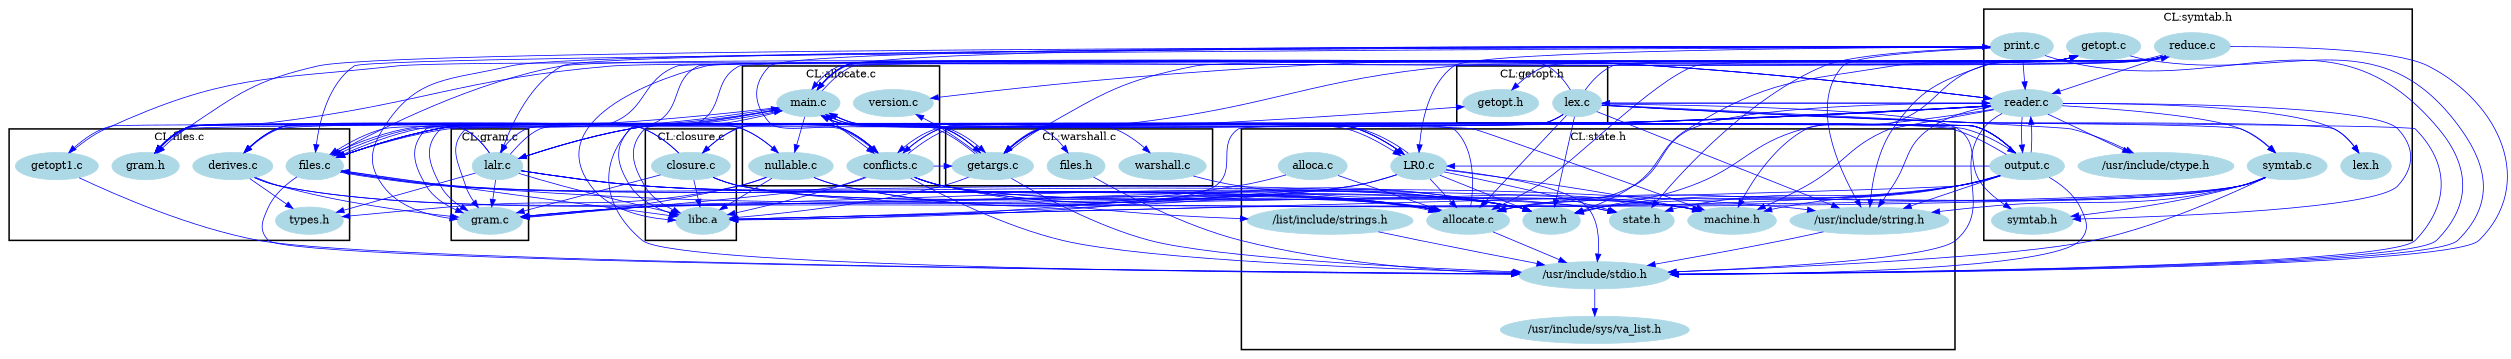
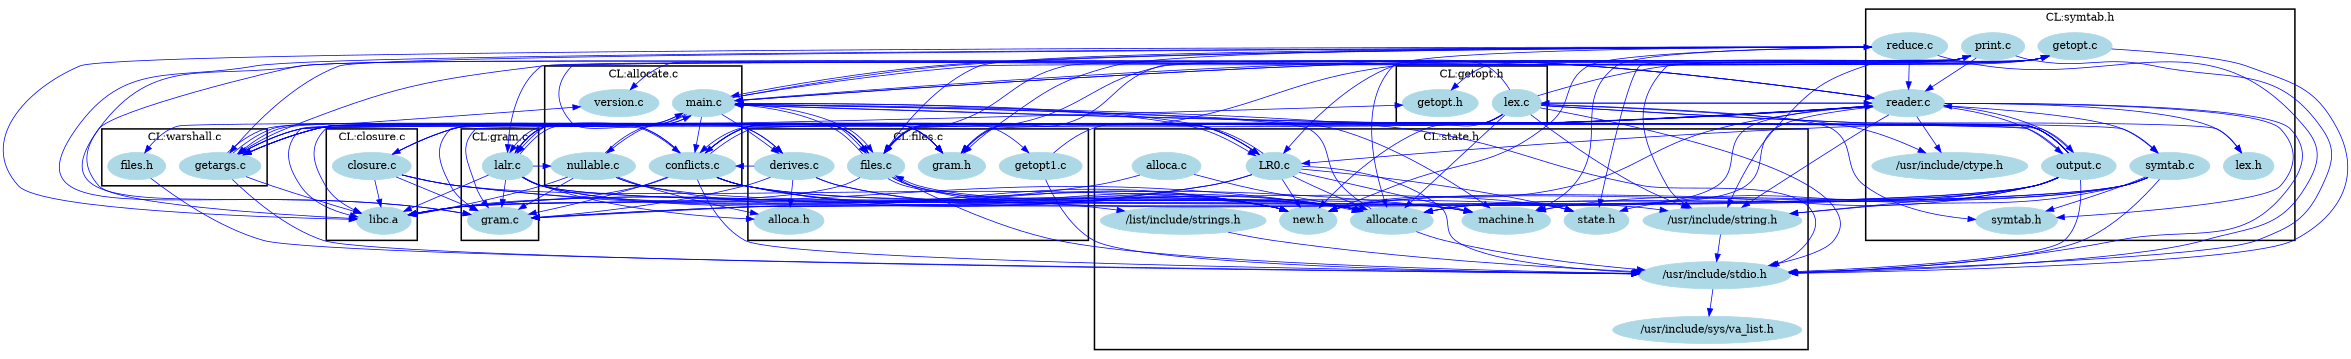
node "warshall.c": removed
node "types.h": label "types.h" -> "alloca.h"
